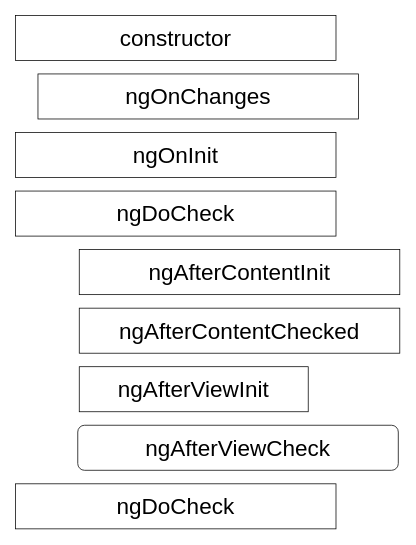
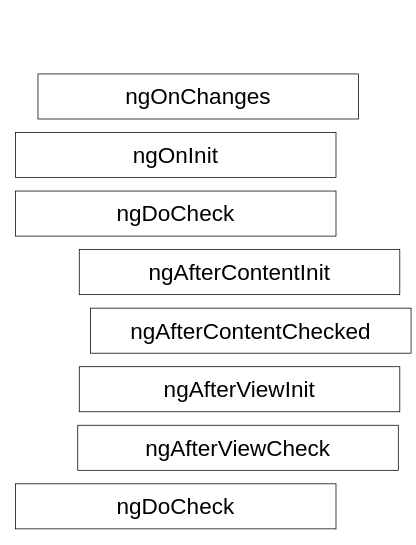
node "constructor": removed
node "ngAfterContentChecked": moved (239, 330) -> (251, 330)
node "ngAfterViewInit": size 229x45 -> 320x45
node "ngAfterViewCheck": shape rounded rectangle -> rectangle
